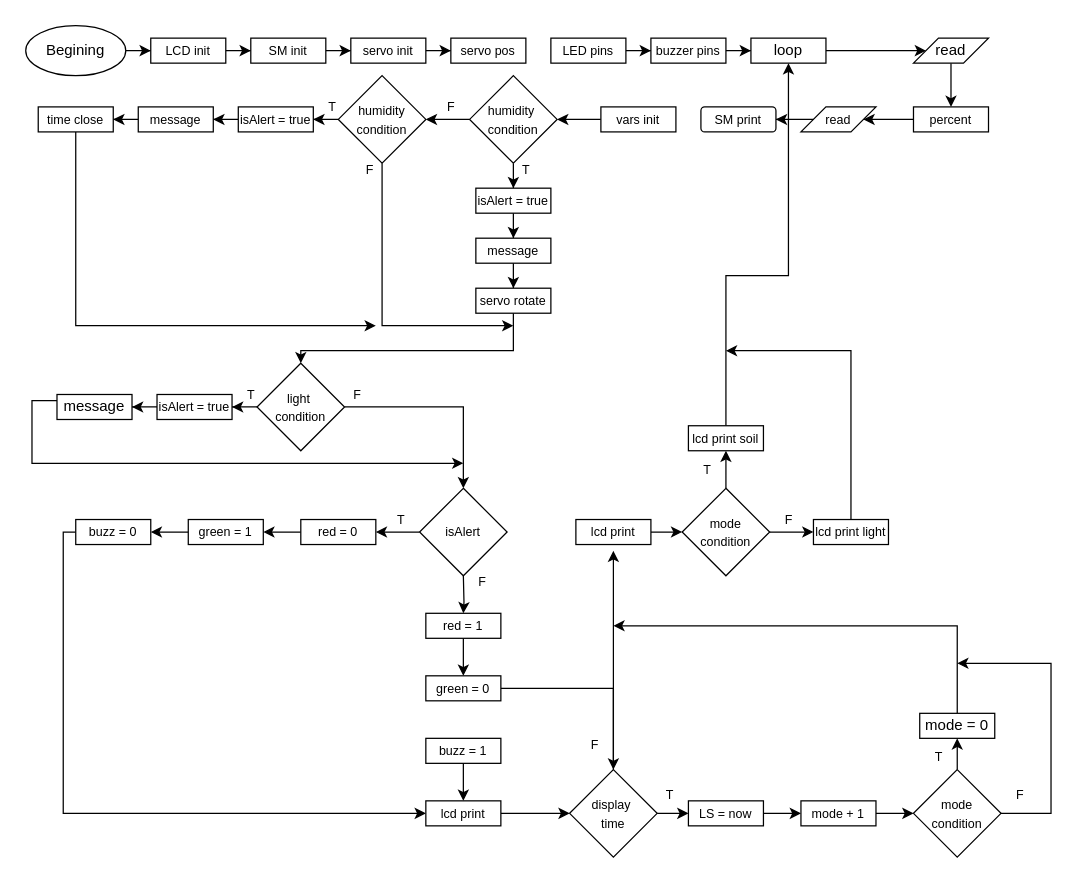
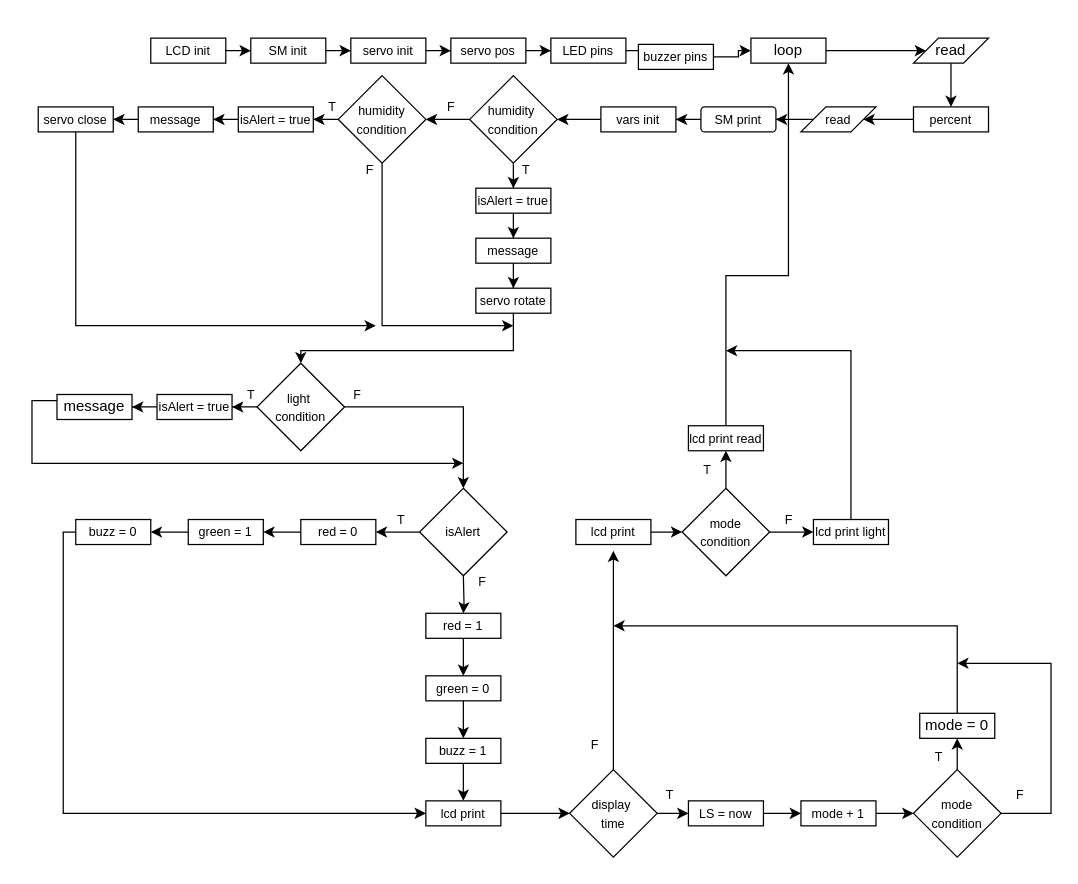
node "Begining": removed
edge "Begining" -> "LCD init": removed
edge "servo pos" -> "LED pins": added
node "buzzer pins": moved (688, 51) -> (676, 57)
node "time close": label "time close" -> "servo close"
edge "SM print" -> "vars init": added
node "lcd print soil": label "lcd print soil" -> "lcd print read"
edge "green = 0" -> "display time": now "green = 0" -> "buzz = 1"
